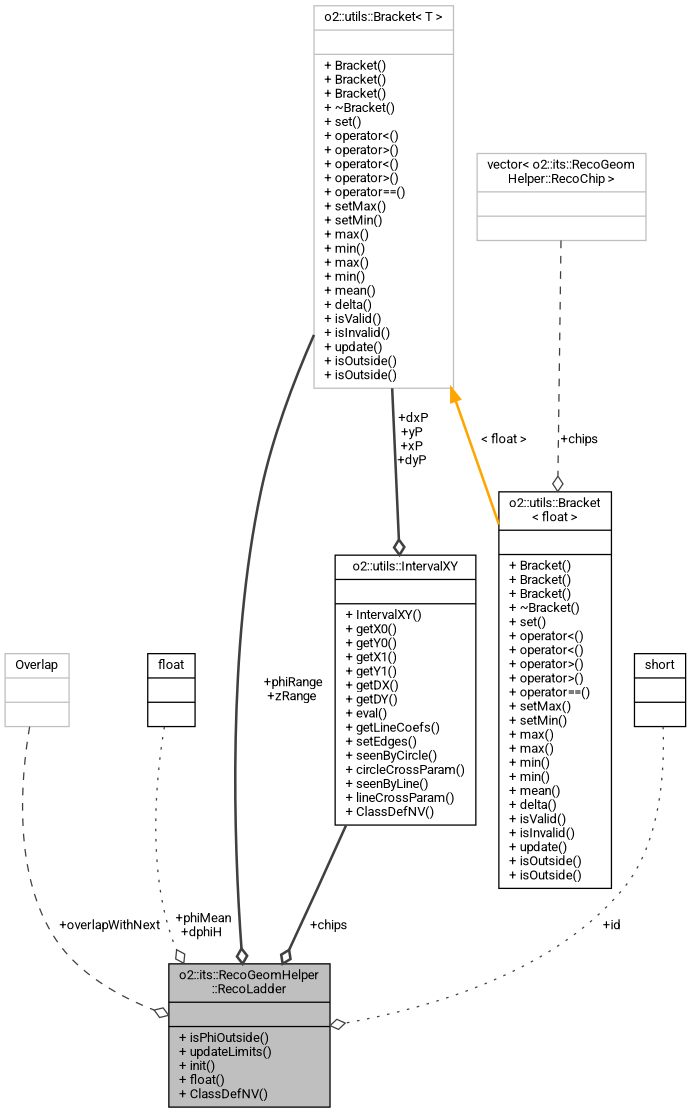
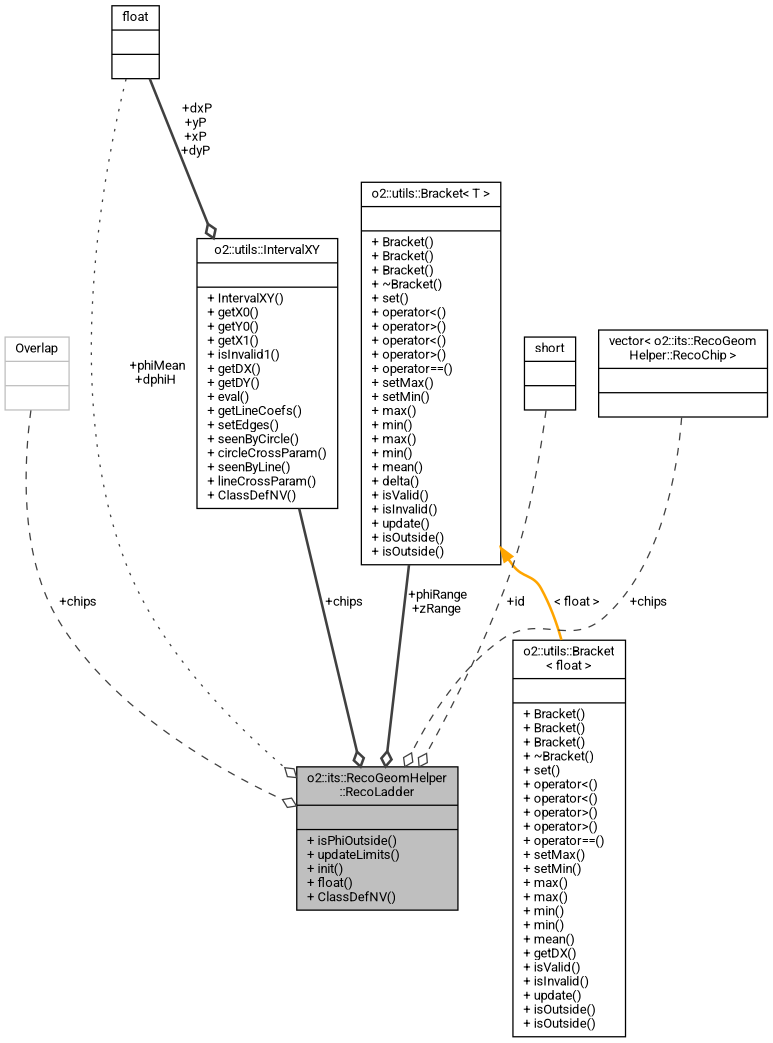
node "o2::utils::Bracket< T >": color grey75 -> black
node "vector< o2::its::RecoGeom": color grey75 -> black
edge "vector< o2::its::RecoGeom" -> "o2::utils::Bracket": now "vector< o2::its::RecoGeom" -> "o2::its::RecoGeomHelper"
edge "o2::utils::Bracket< T >" -> "o2::utils::IntervalXY": now "float" -> "o2::utils::IntervalXY"
node "o2::utils::IntervalXY": text "+ getY1()" -> "+ isInvalid1()"
node "o2::utils::Bracket": text "+ delta()" -> "+ getDX()"
edge "Overlap" -> "o2::its::RecoGeomHelper": label " +overlapWithNext" -> " +chips"
edge "short" -> "o2::its::RecoGeomHelper": style dotted -> dashed
